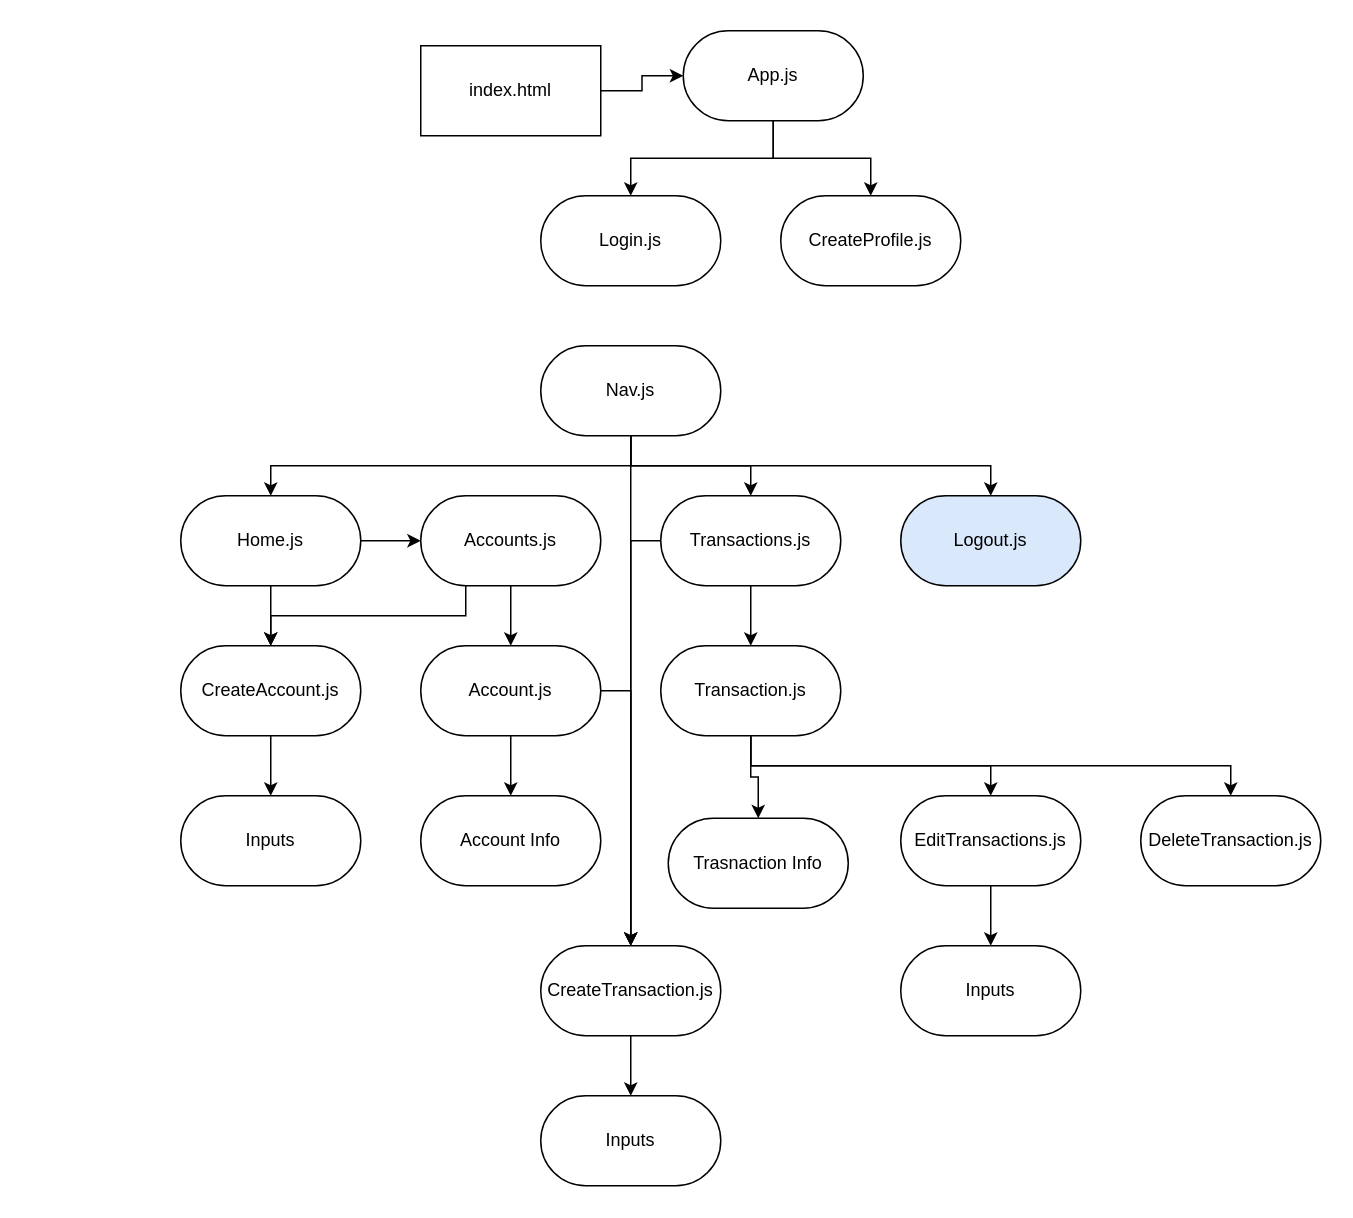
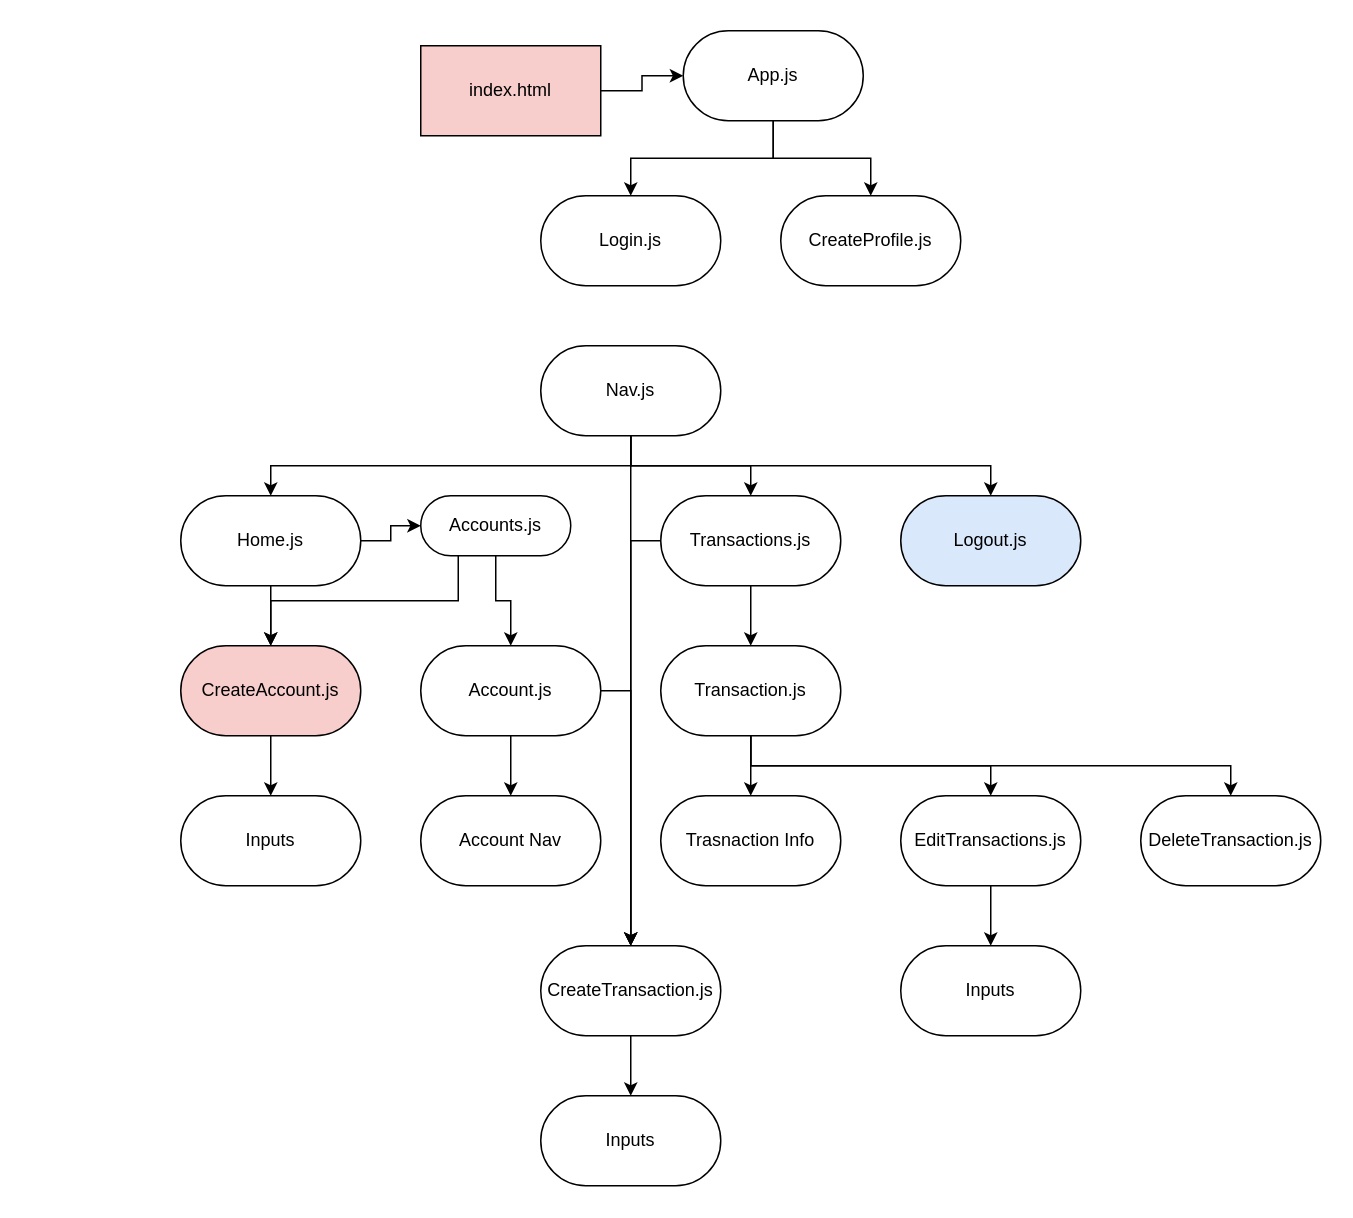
node "index.html": fillcolor #ffffff -> #f8cecc
node "Accounts.js": size 180x90 -> 150x60
node "CreateAccount.js": fillcolor #ffffff -> #f8cecc
node "Account Info": label "Account Info" -> "Account Nav"
node "Trasnaction Info": moved (758, 863) -> (751, 841)
